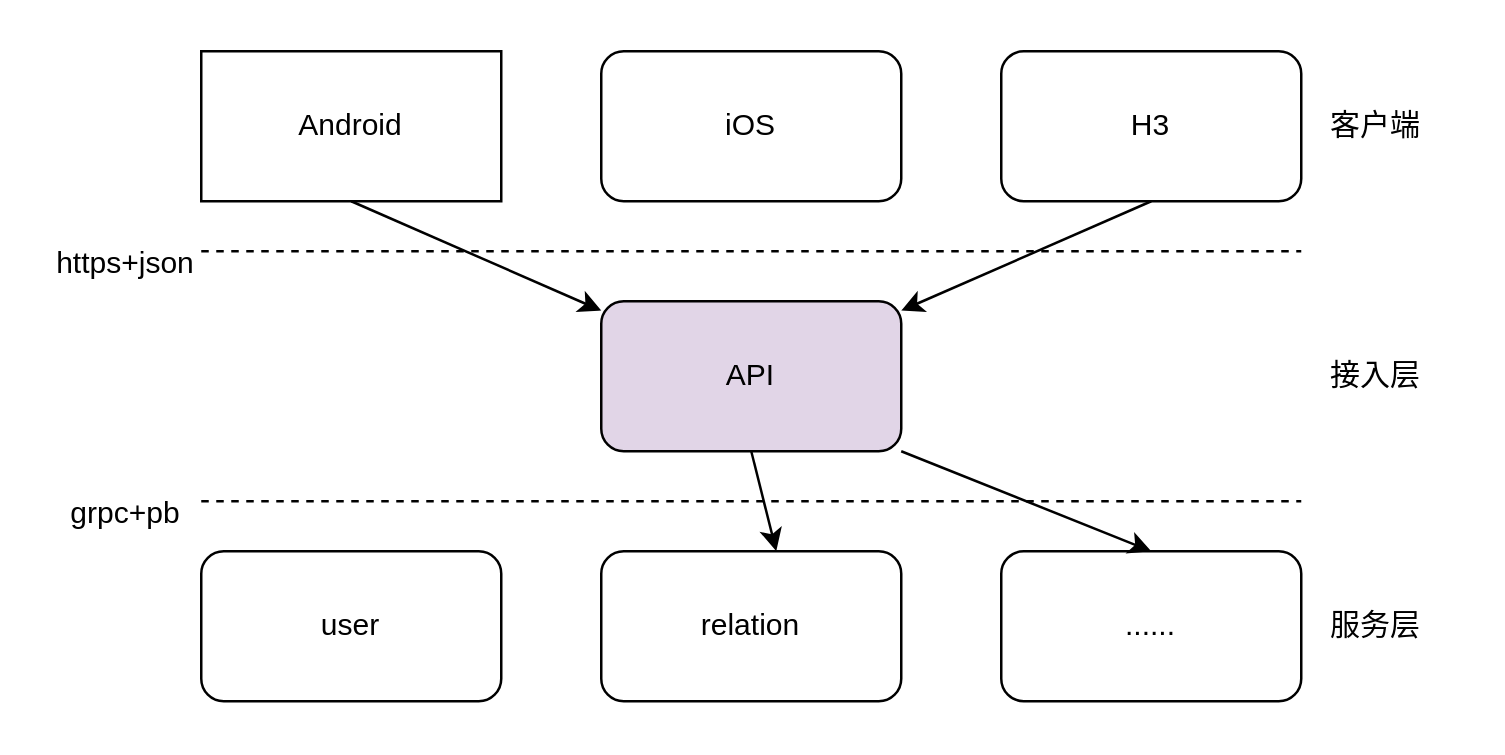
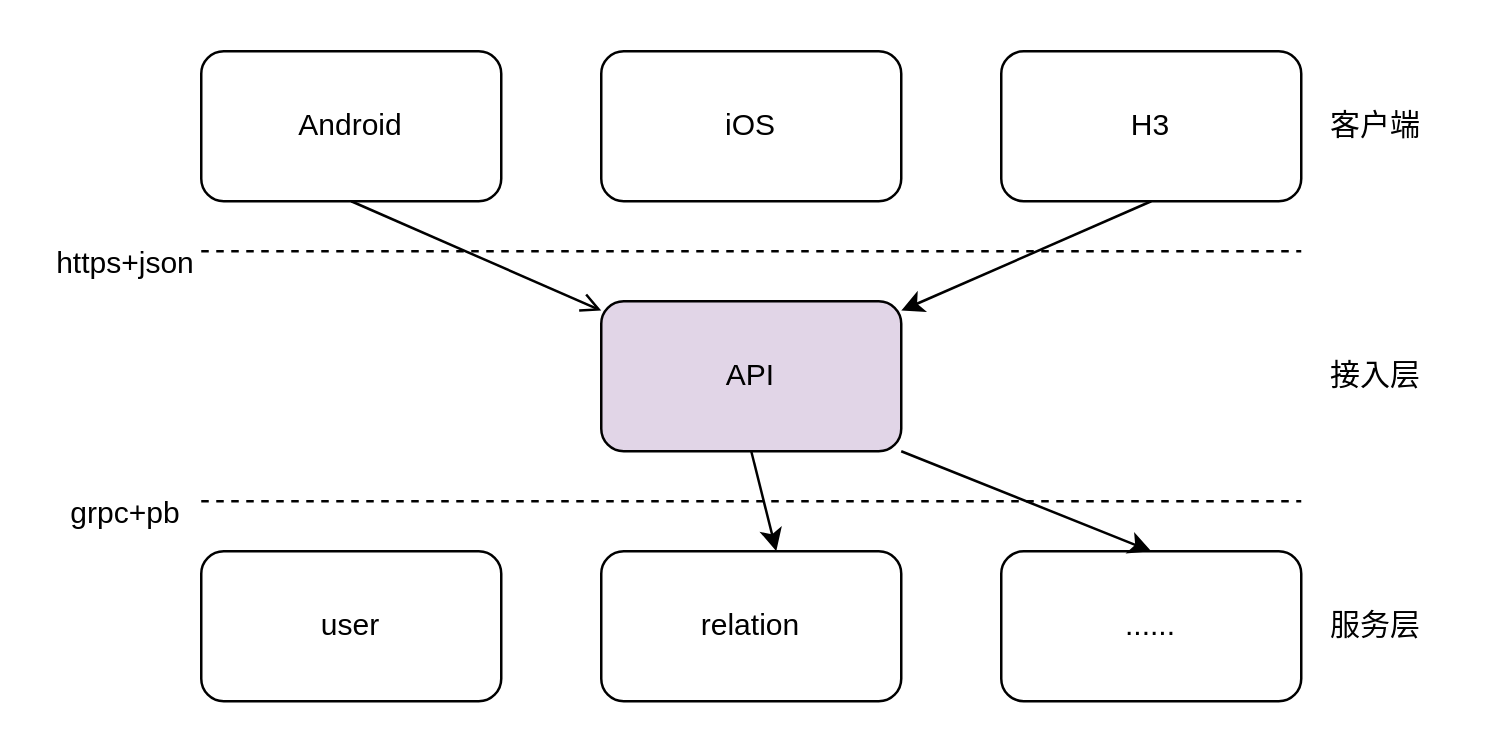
node "Android": shape rectangle -> rounded rectangle
edge "Android" -> "API": arrowhead classic -> open
